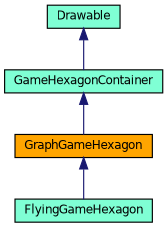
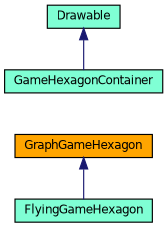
edge "GraphGameHexagon" -> "GameHexagonContainer": removed
